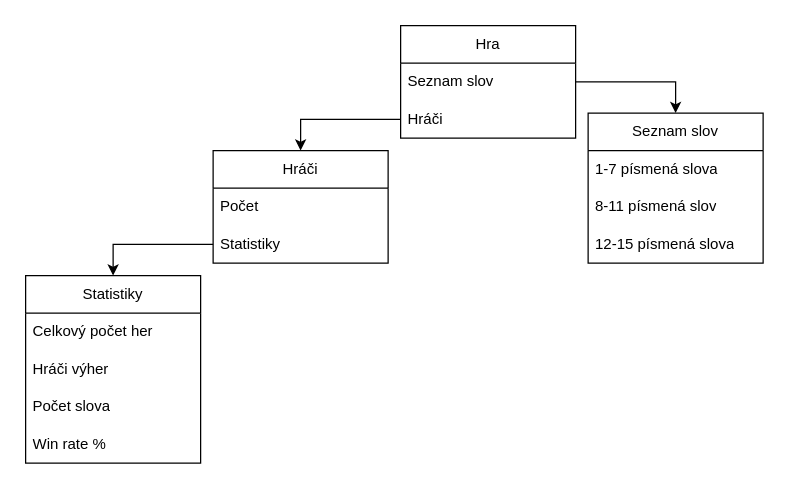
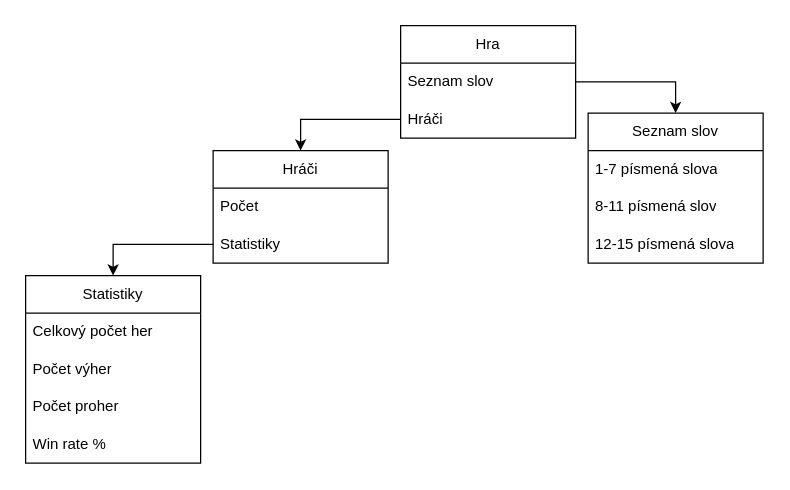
node "Hráči výher": label "Hráči výher" -> "Počet výher"
node "Počet slova": label "Počet slova" -> "Počet proher"
